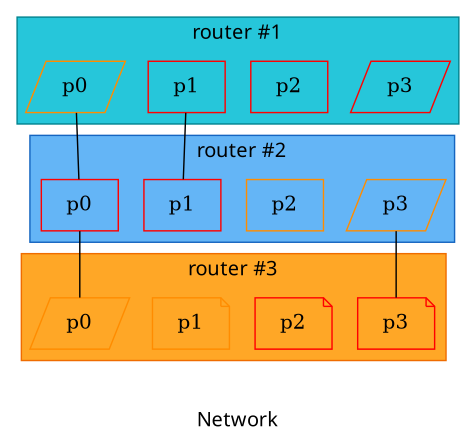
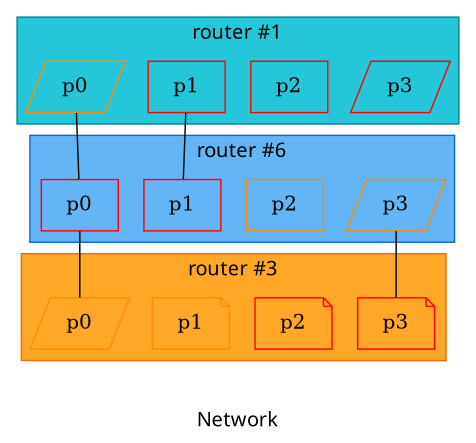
cluster "router #2": label "router #2" -> "router #6"
